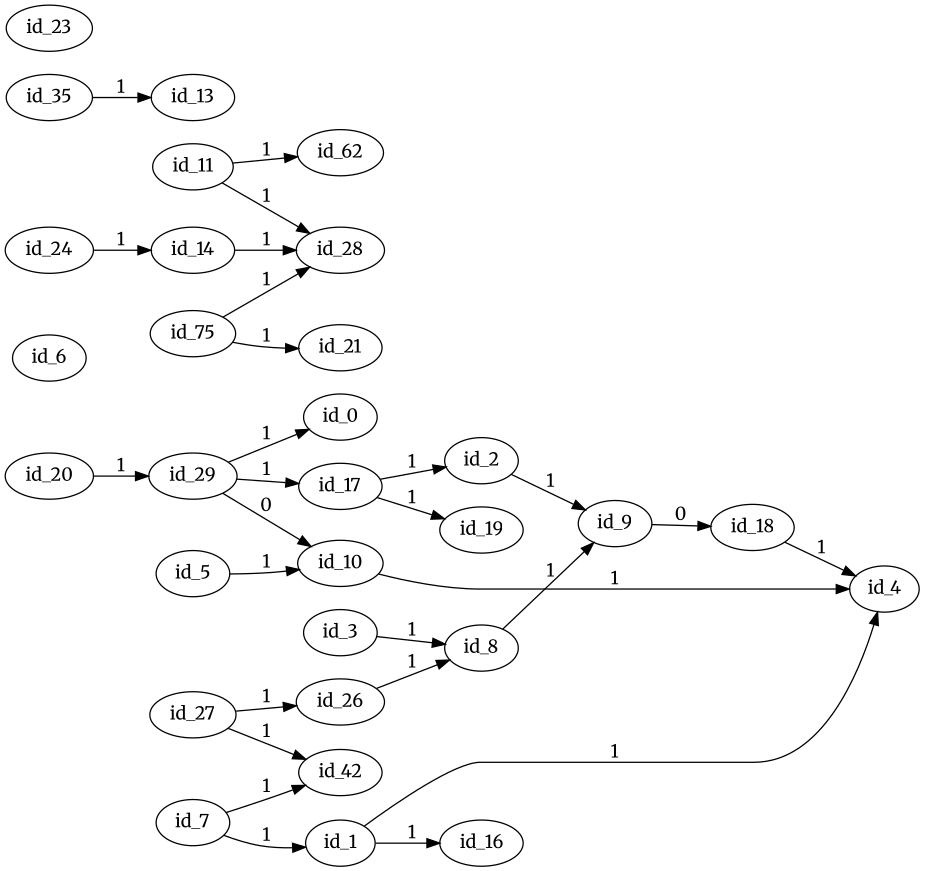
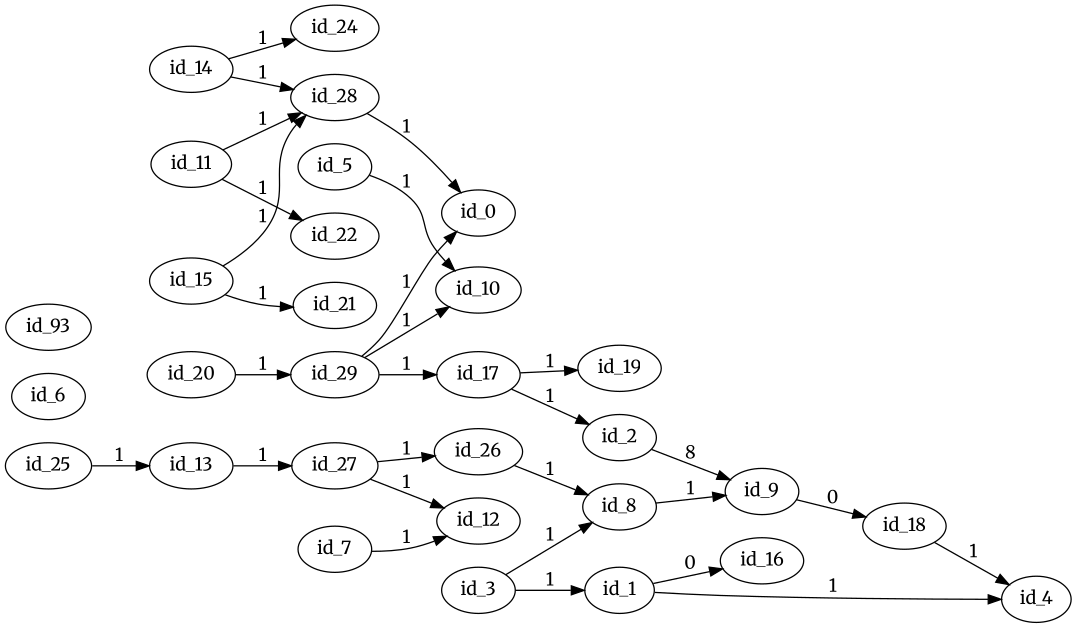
node "id_23": label "id_23" -> "id_93"
node "id_35": label "id_35" -> "id_25"
edge "id_28" -> "id_0": added, label "1"
node "id_62": label "id_62" -> "id_22"
edge "id_24" -> "id_14": reversed
node "id_75": label "id_75" -> "id_15"
edge "id_13" -> "id_27": added, label "1"
edge "id_2" -> "id_9": label "1" -> "8"
edge "id_29" -> "id_10": label "0" -> "1"
edge "id_10" -> "id_4": removed, label "1"
node "id_42": label "id_42" -> "id_12"
edge "id_1" -> "id_16": label "1" -> "0"
edge "id_7" -> "id_1": now "id_3" -> "id_1"
